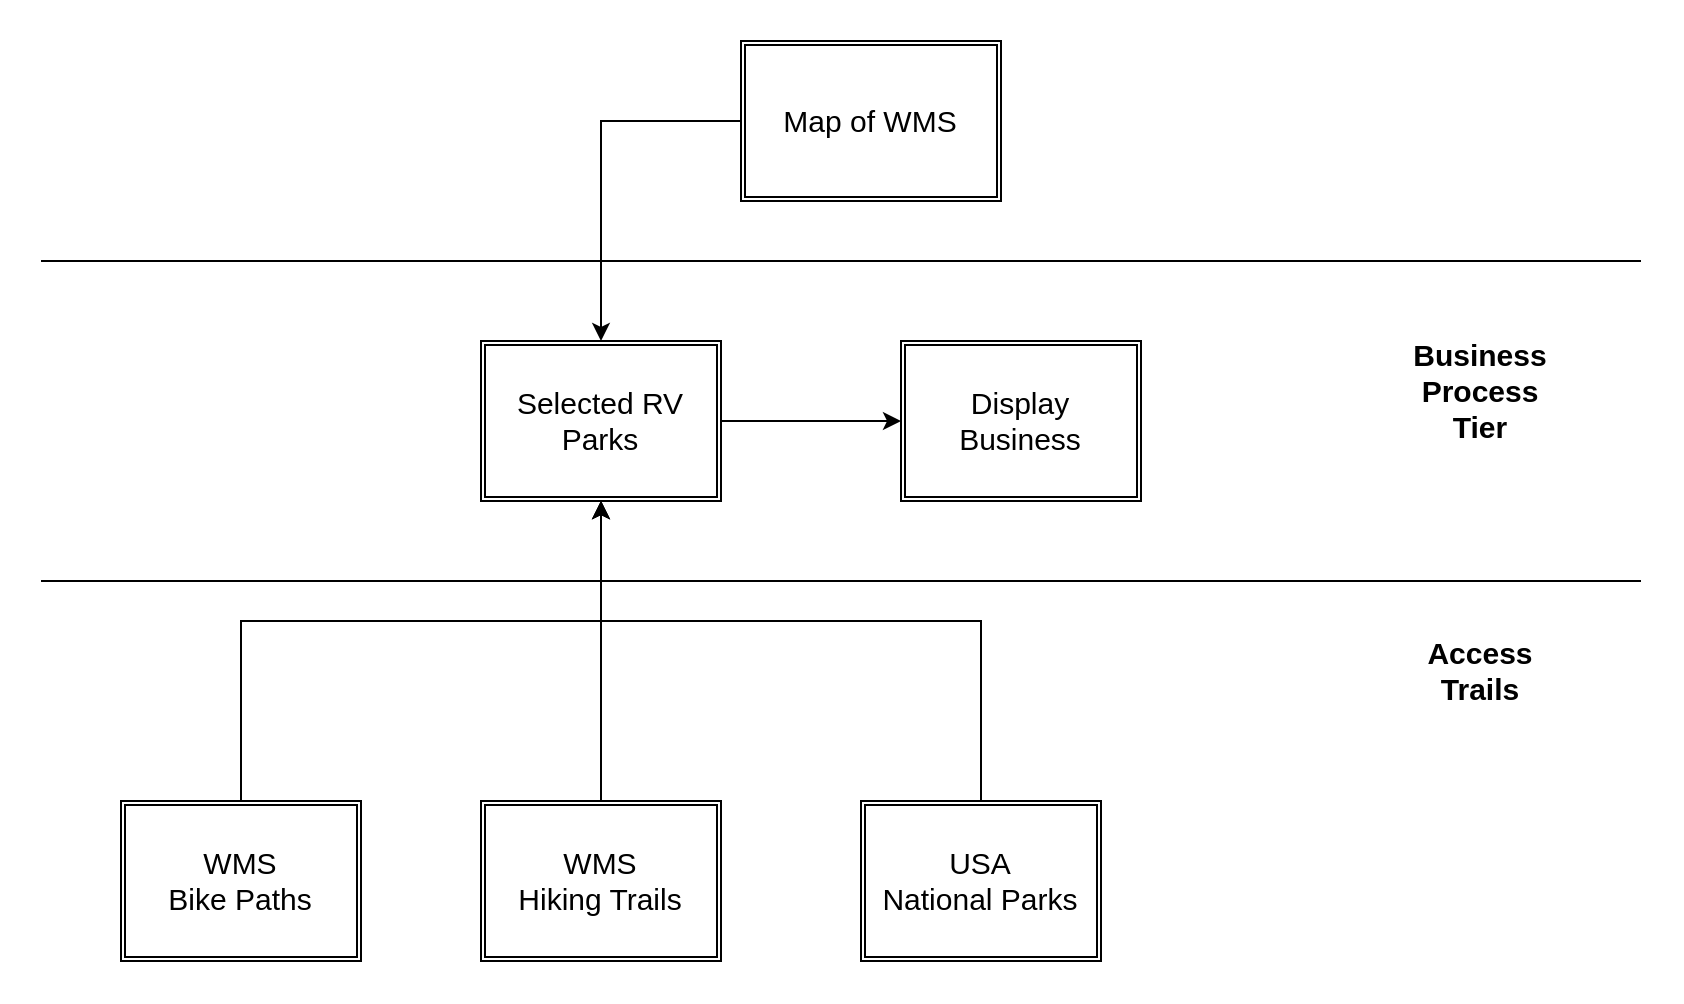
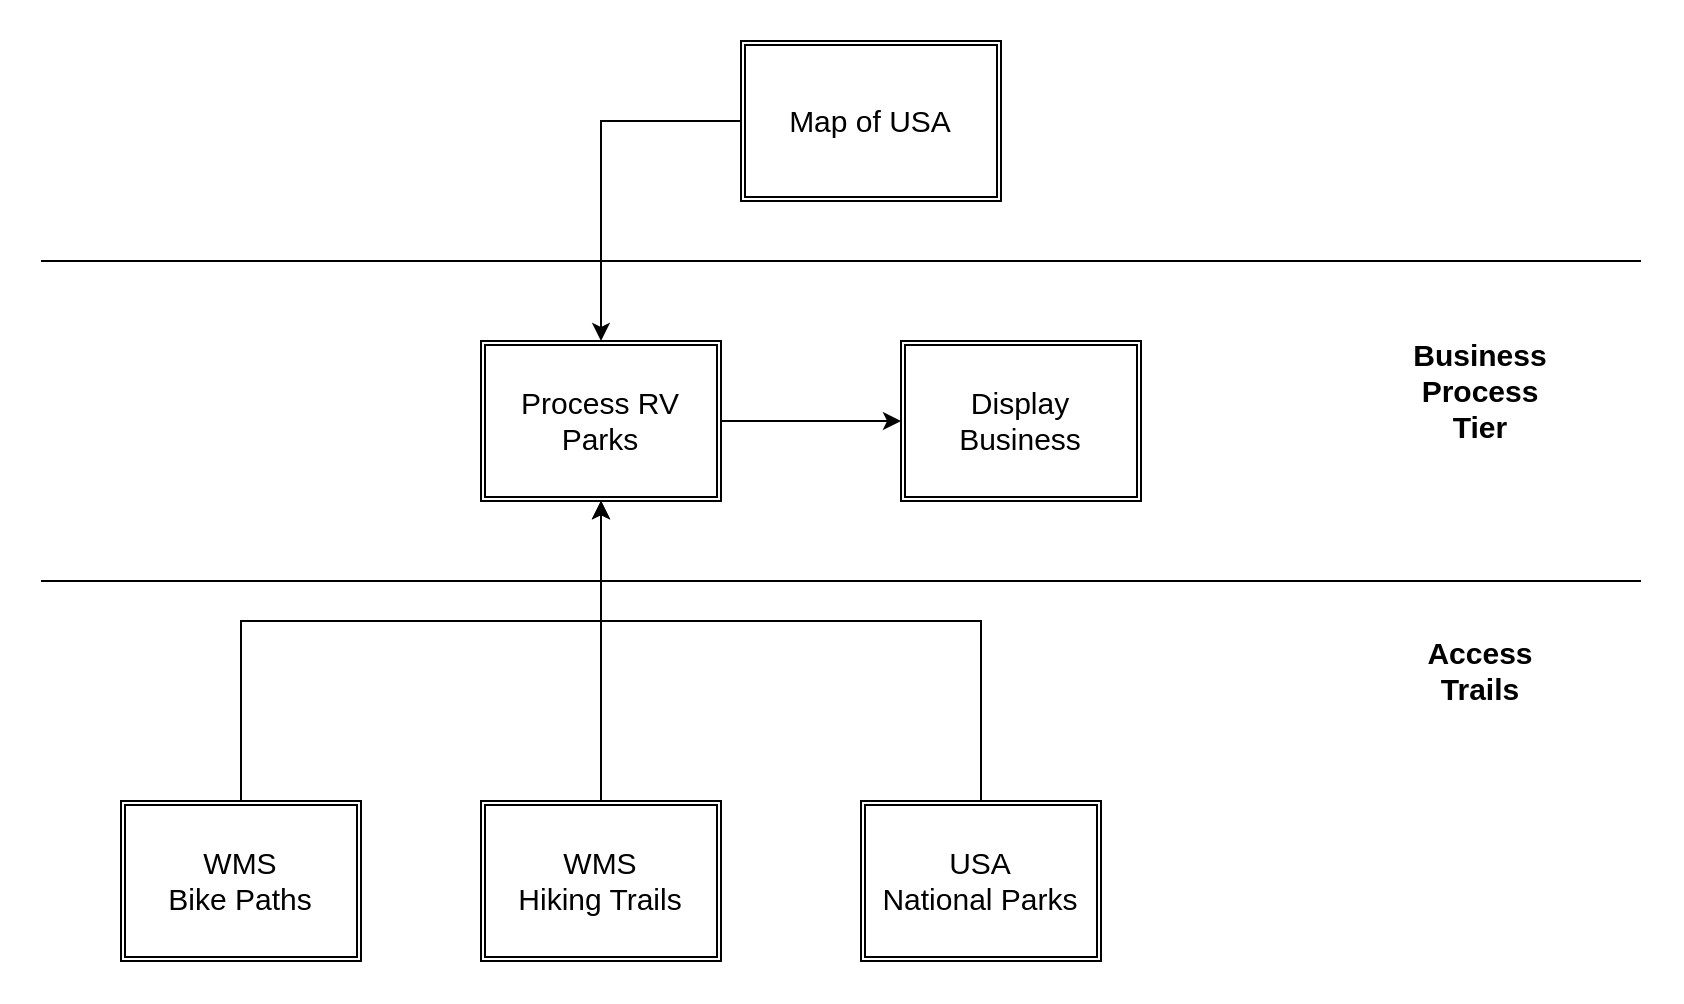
node "Map of WMS": label "Map of WMS" -> "Map of USA"
node "Selected RV Parks": label "Selected RV Parks" -> "Process RV Parks"
